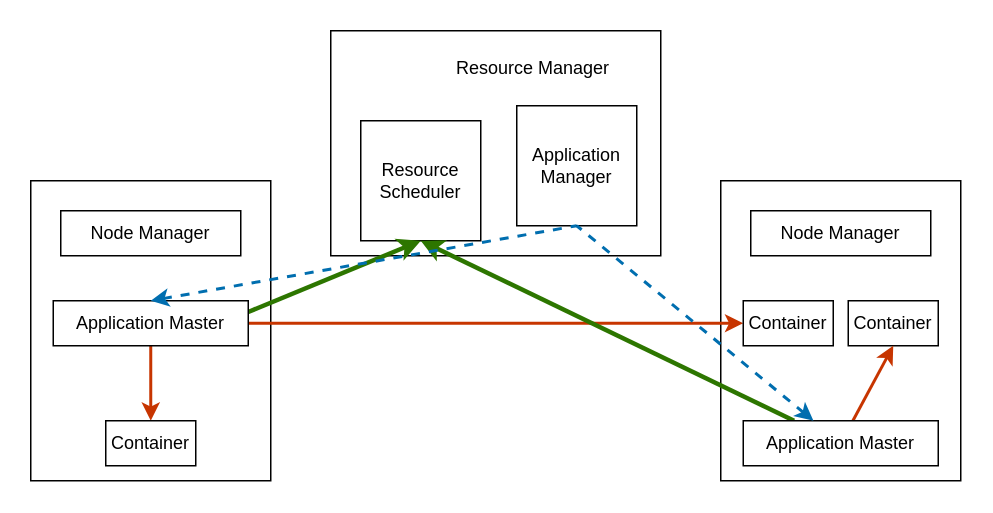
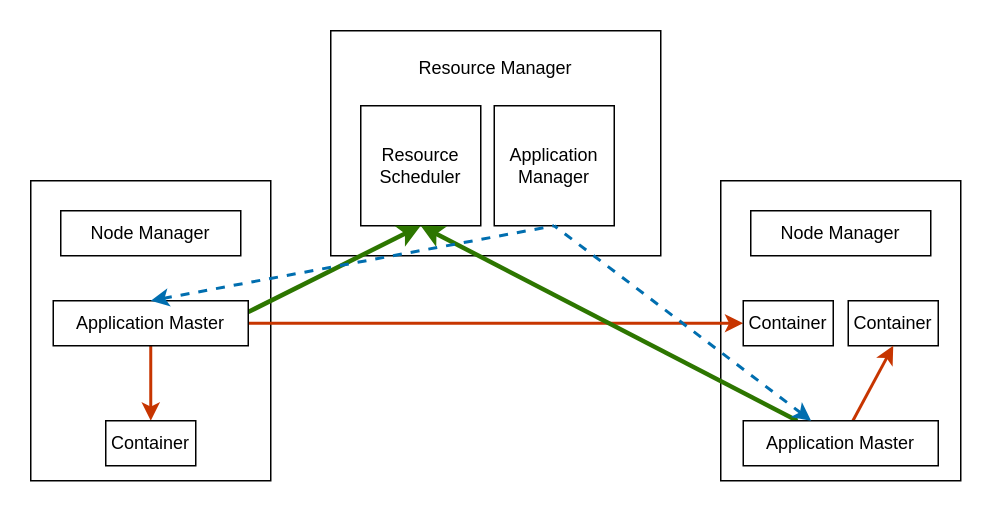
node "Resource Manager": moved (533, 68) -> (496, 68)
node "Application Manager": moved (577, 166) -> (554, 166)
node "Resource Scheduler": moved (421, 181) -> (421, 166)
